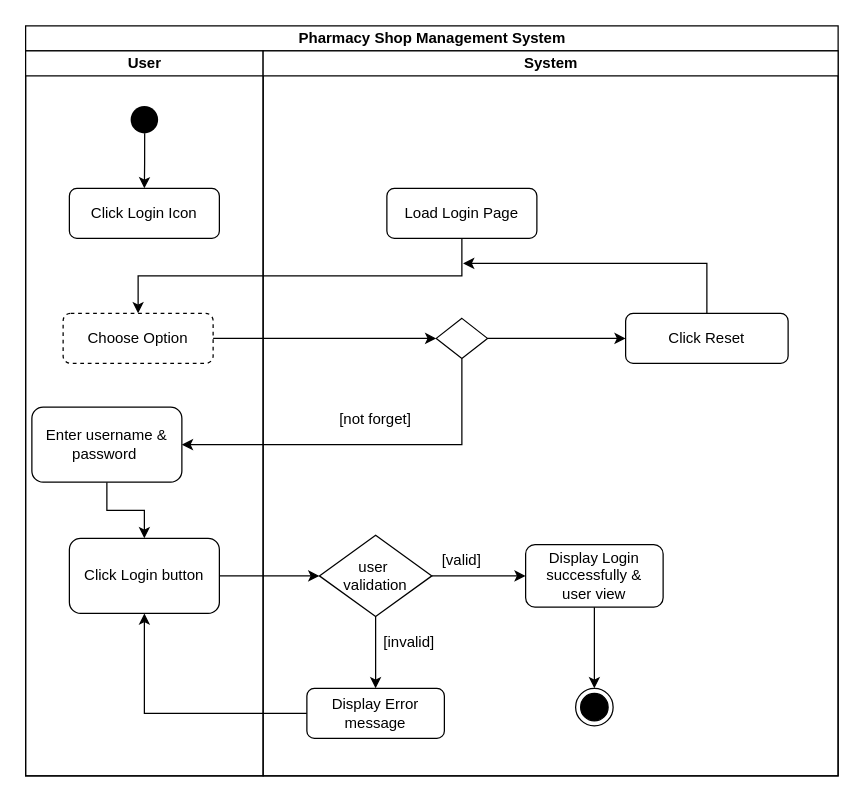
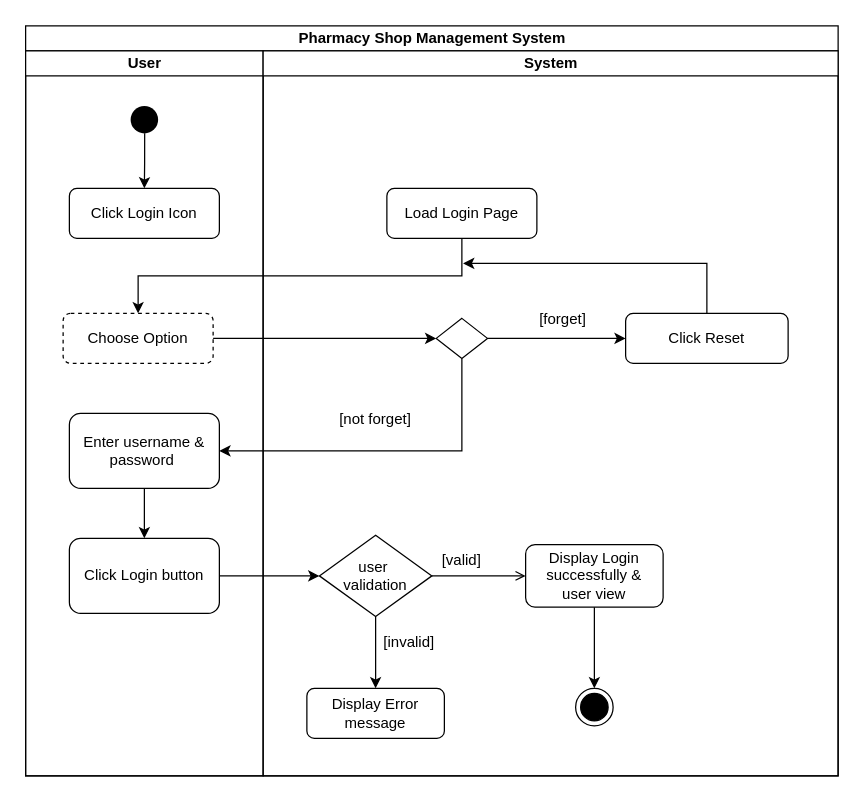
node "[forget]": added
node "Enter username & password": moved (107, 444) -> (144, 451)
edge "user validation" -> "Display Login successfully & user view": arrowhead classic -> open
edge "Display Error message" -> "Click Login button": removed
